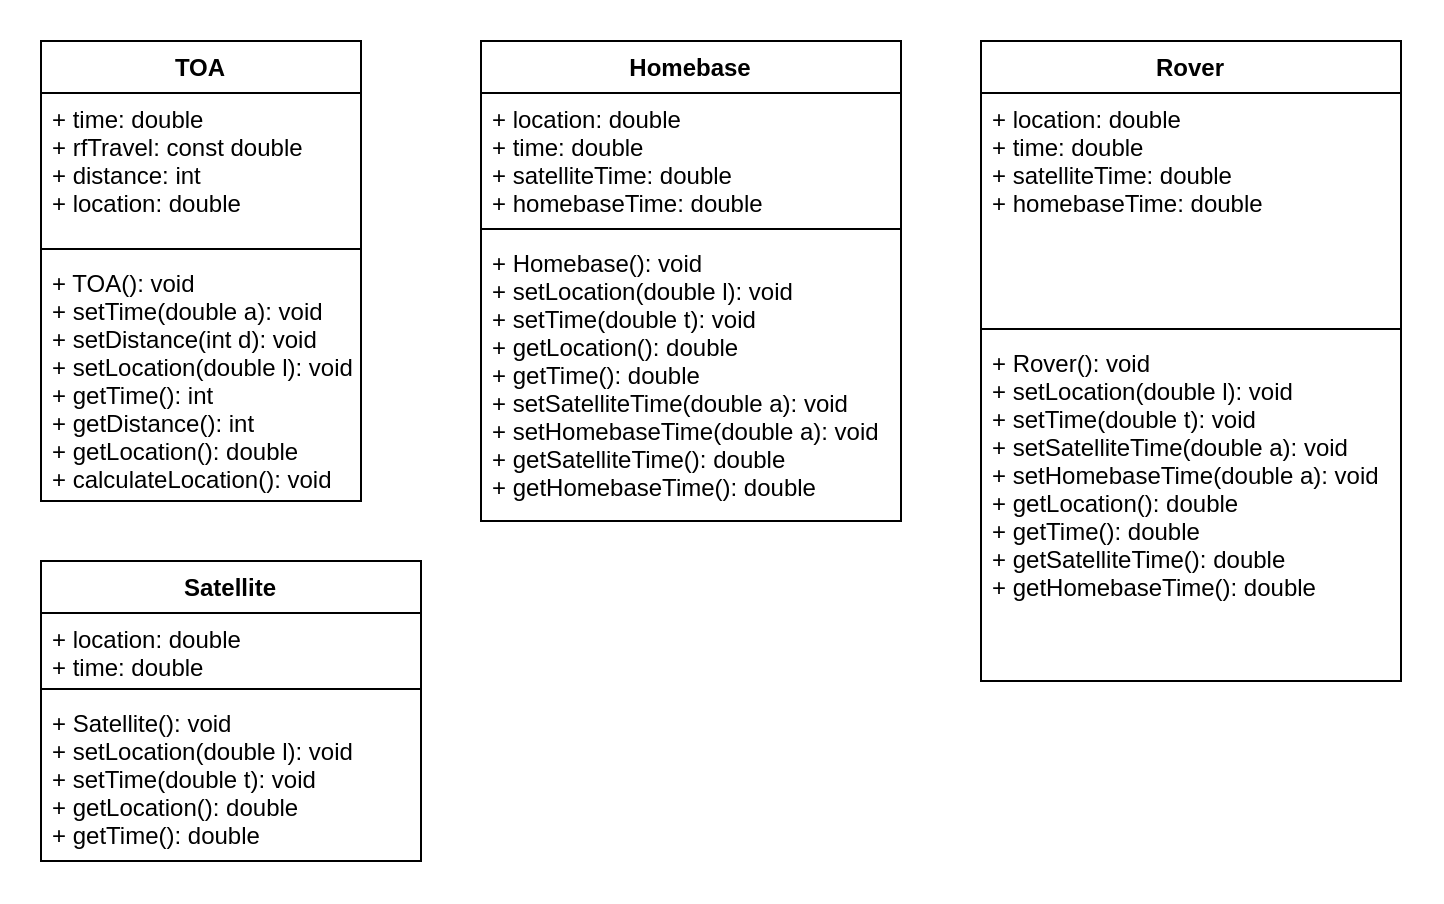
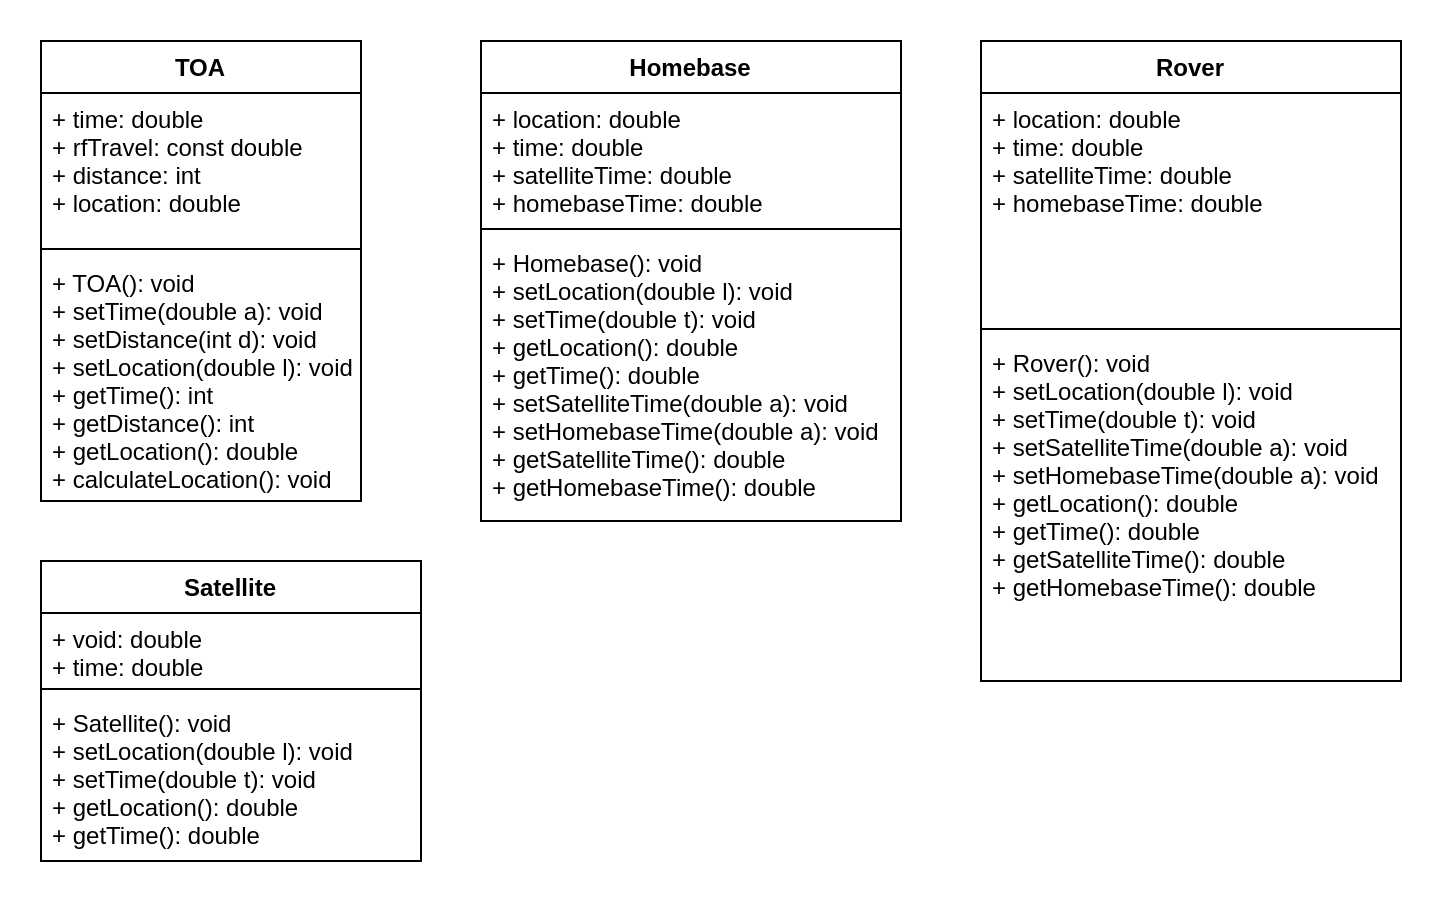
node "+ location: double + time: double": label "+ location: double + time: double" -> "+ void: double + time: double"
